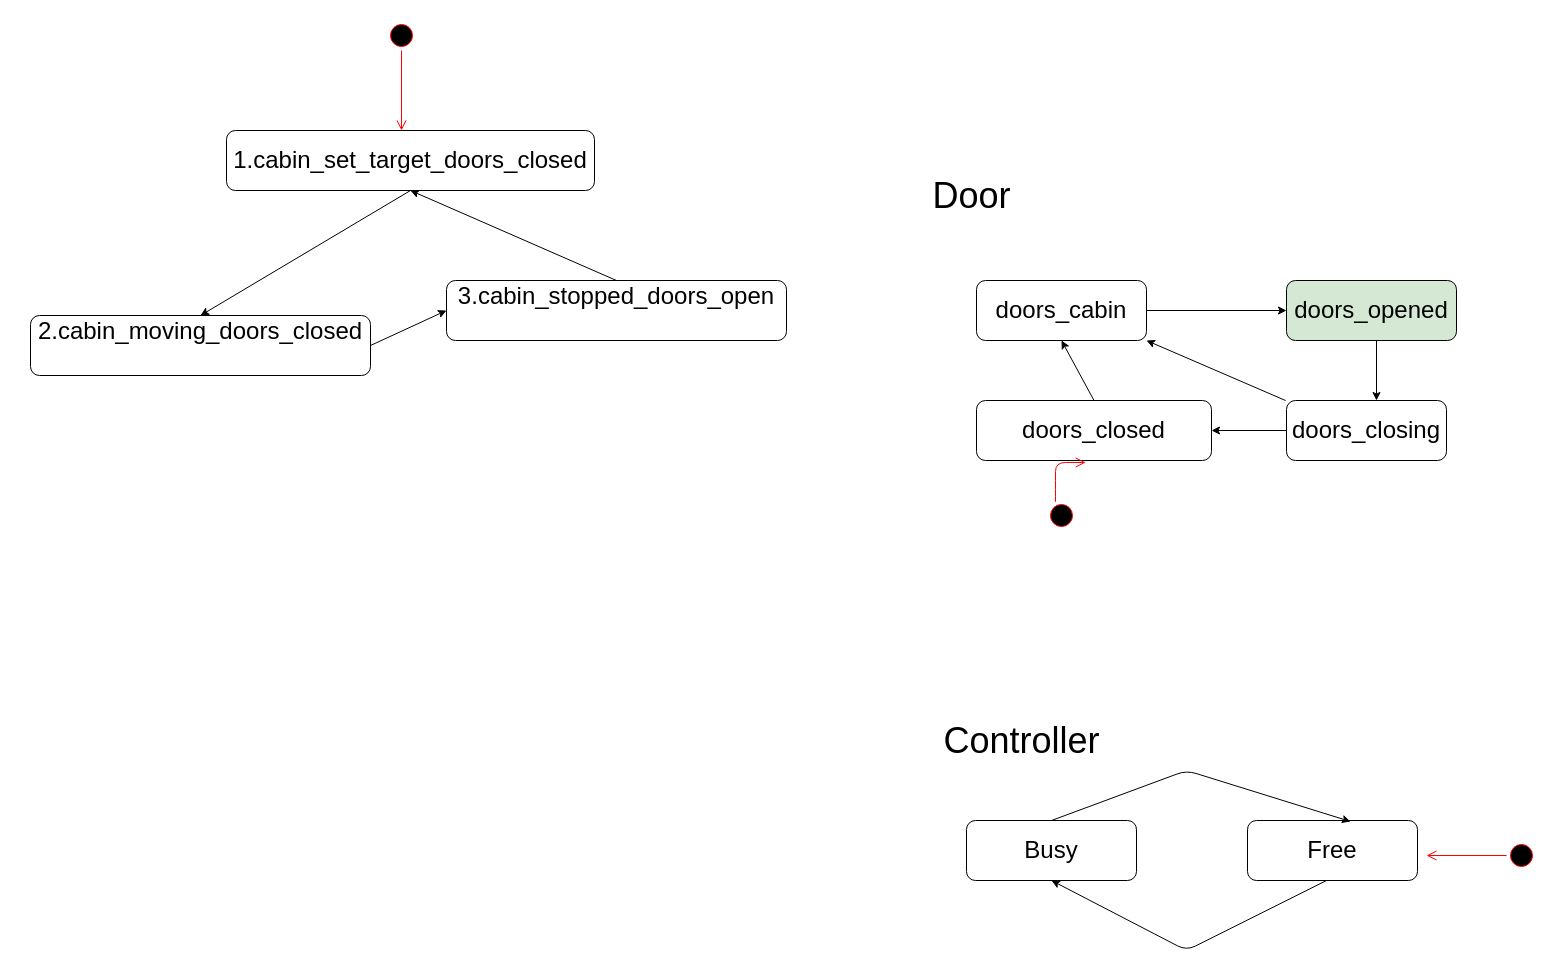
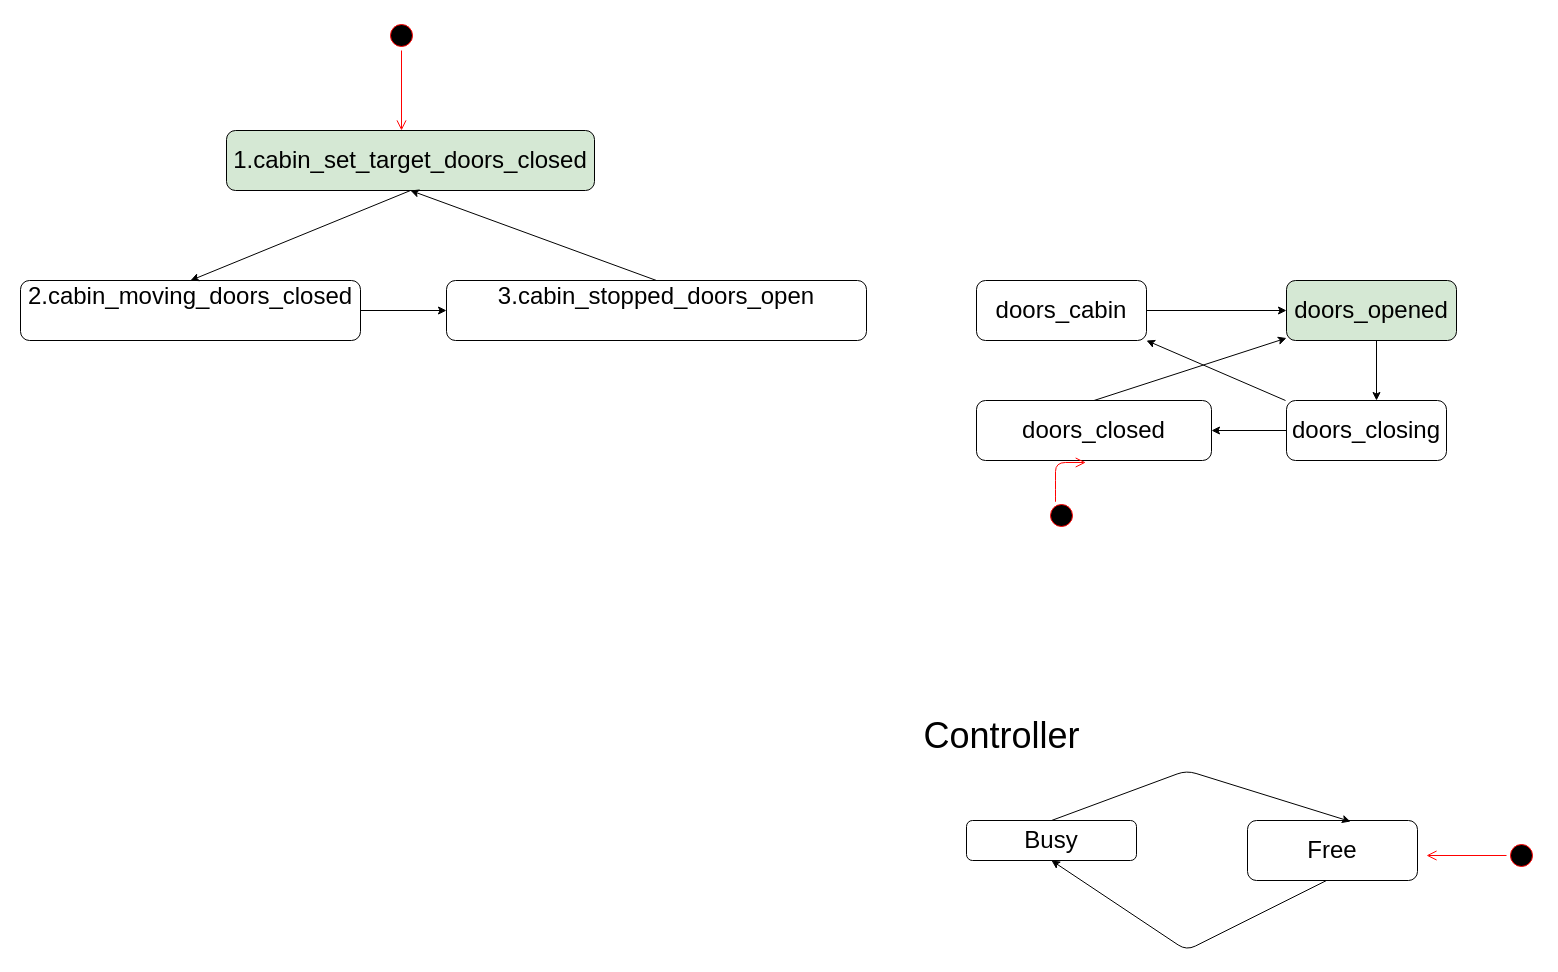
node "1.cabin_set_target_doors_closed": fillcolor #ffffff -> #d5e8d4
node "Door": removed
node "3.cabin_stopped_doors_open": size 340x60 -> 420x60
node "2.cabin_moving_doors_closed": moved (201, 346) -> (191, 311)
edge "doors_closed" -> "doors_cabin": now "doors_closed" -> "doors_opened"
node "Controller": moved (1022, 741) -> (1002, 736)
node "Busy": size 170x60 -> 170x40
